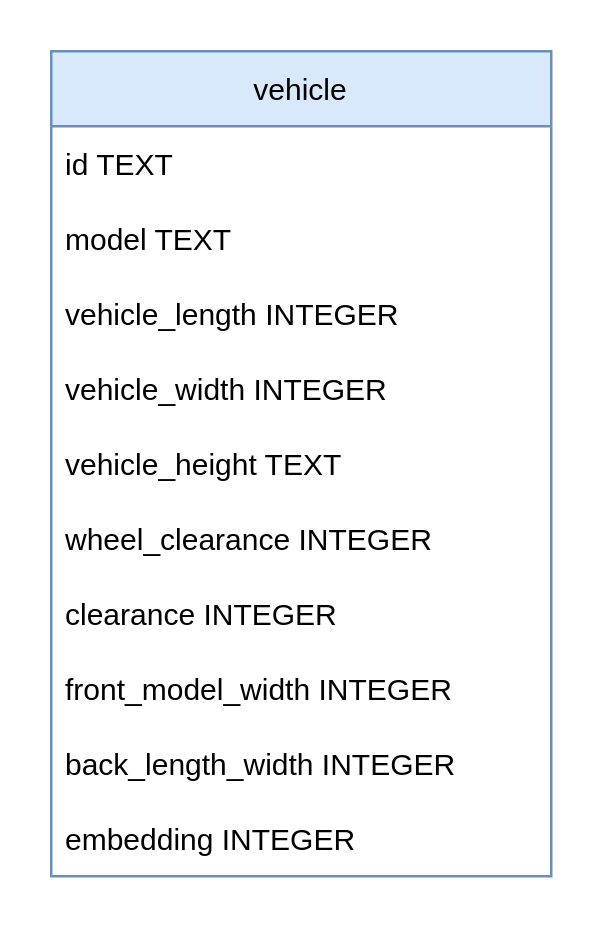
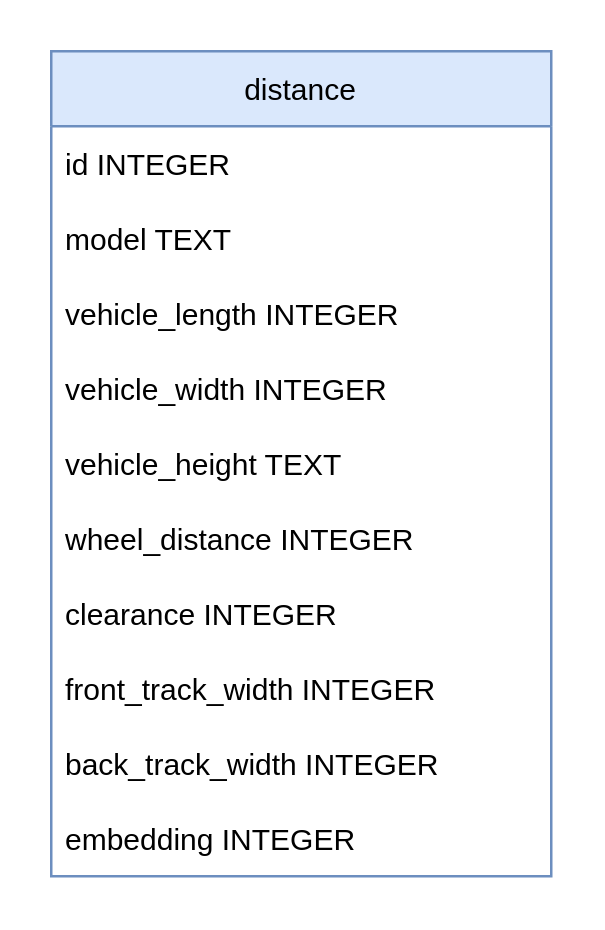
node "vehicle": label "vehicle" -> "distance"
node "id TEXT": label "id TEXT" -> "id INTEGER"
node "wheel_clearance INTEGER": label "wheel_clearance INTEGER" -> "wheel_distance INTEGER"
node "front_model_width INTEGER": label "front_model_width INTEGER" -> "front_track_width INTEGER"
node "back_length_width INTEGER": label "back_length_width INTEGER" -> "back_track_width INTEGER"
